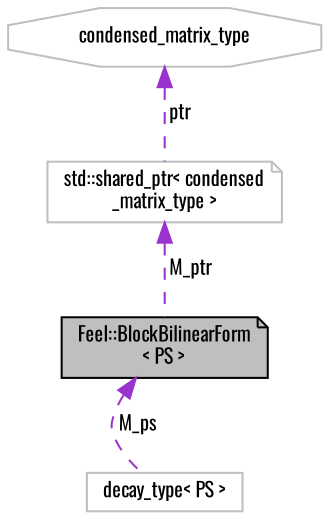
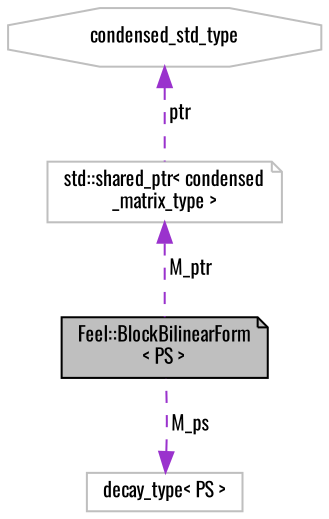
node "condensed_matrix_type": label "condensed_matrix_type" -> "condensed_std_type"
edge "decay_type< PS >" -> "Feel::BlockBilinearForm < PS >": reversed
